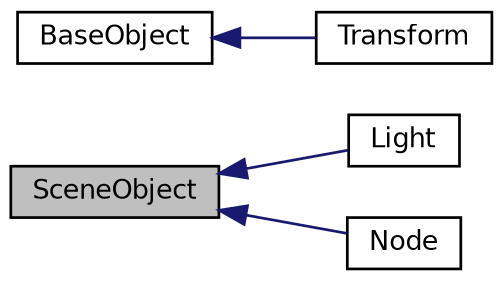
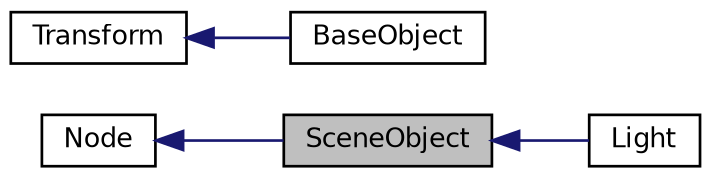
edge "Transform" -> "BaseObject": reversed
edge "Node" -> "SceneObject": reversed
